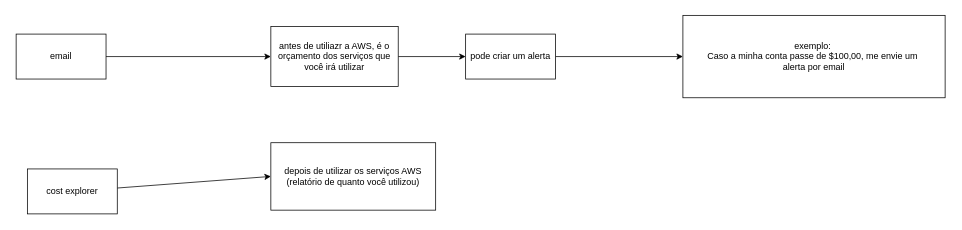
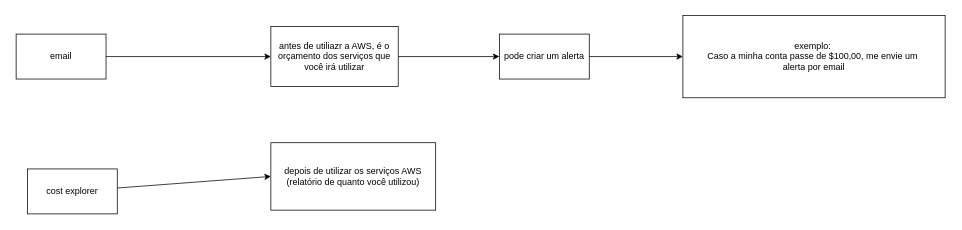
node "pode criar um alerta": moved (510, 57) -> (544, 57)
